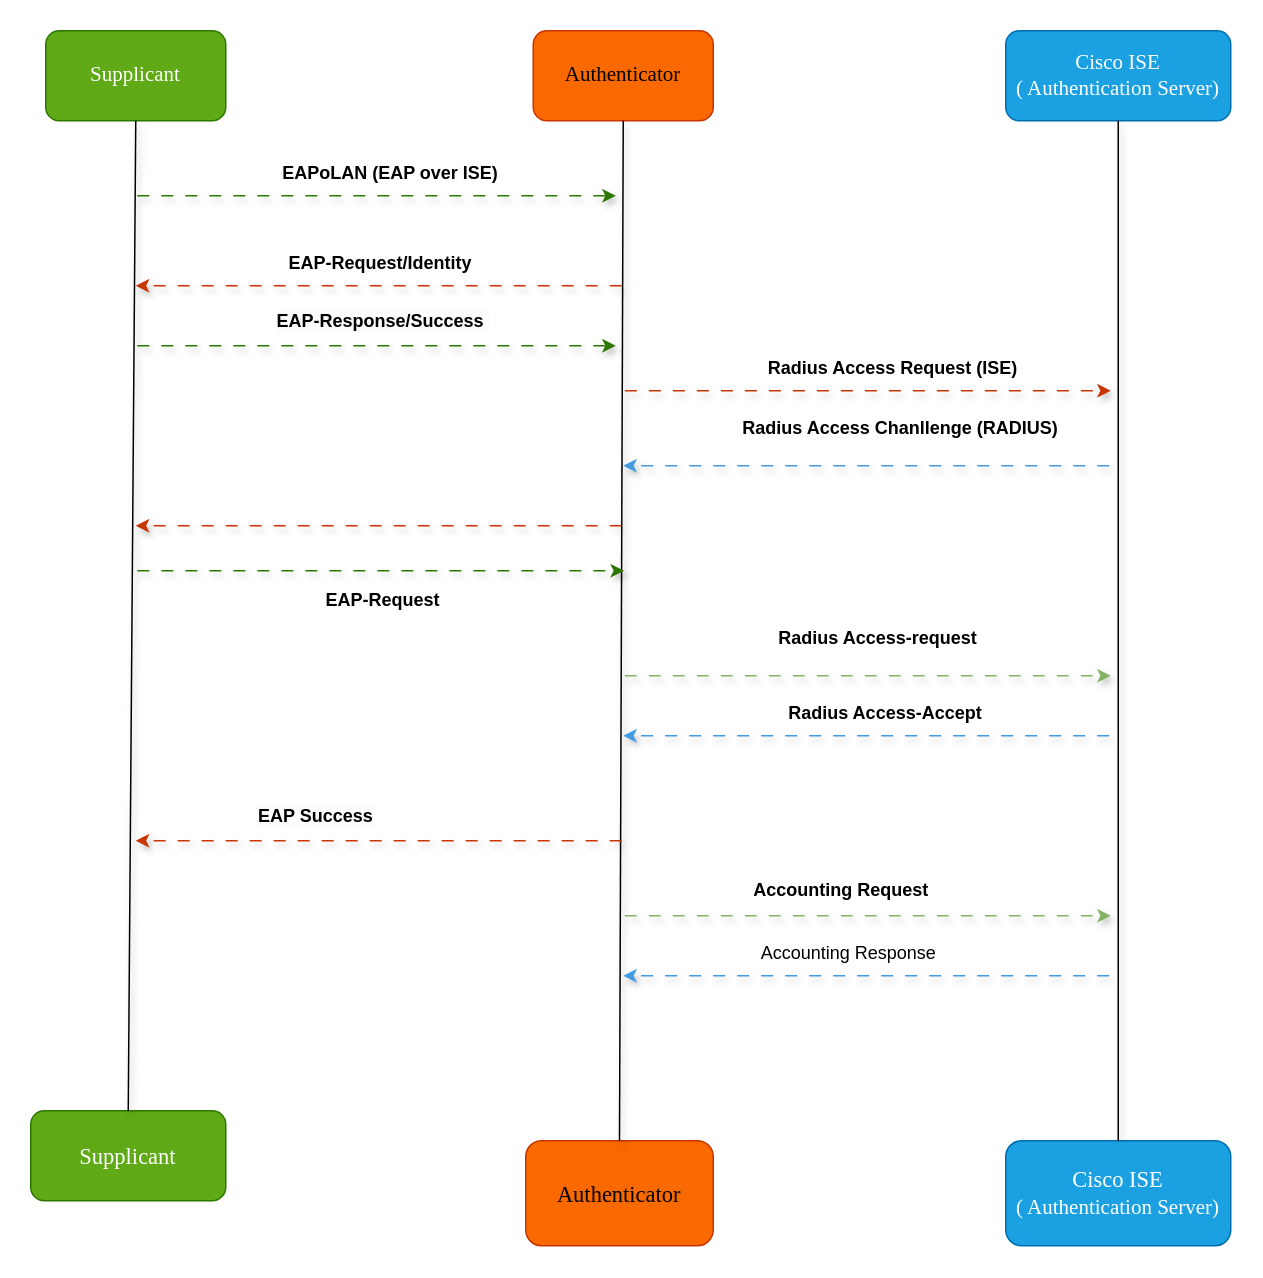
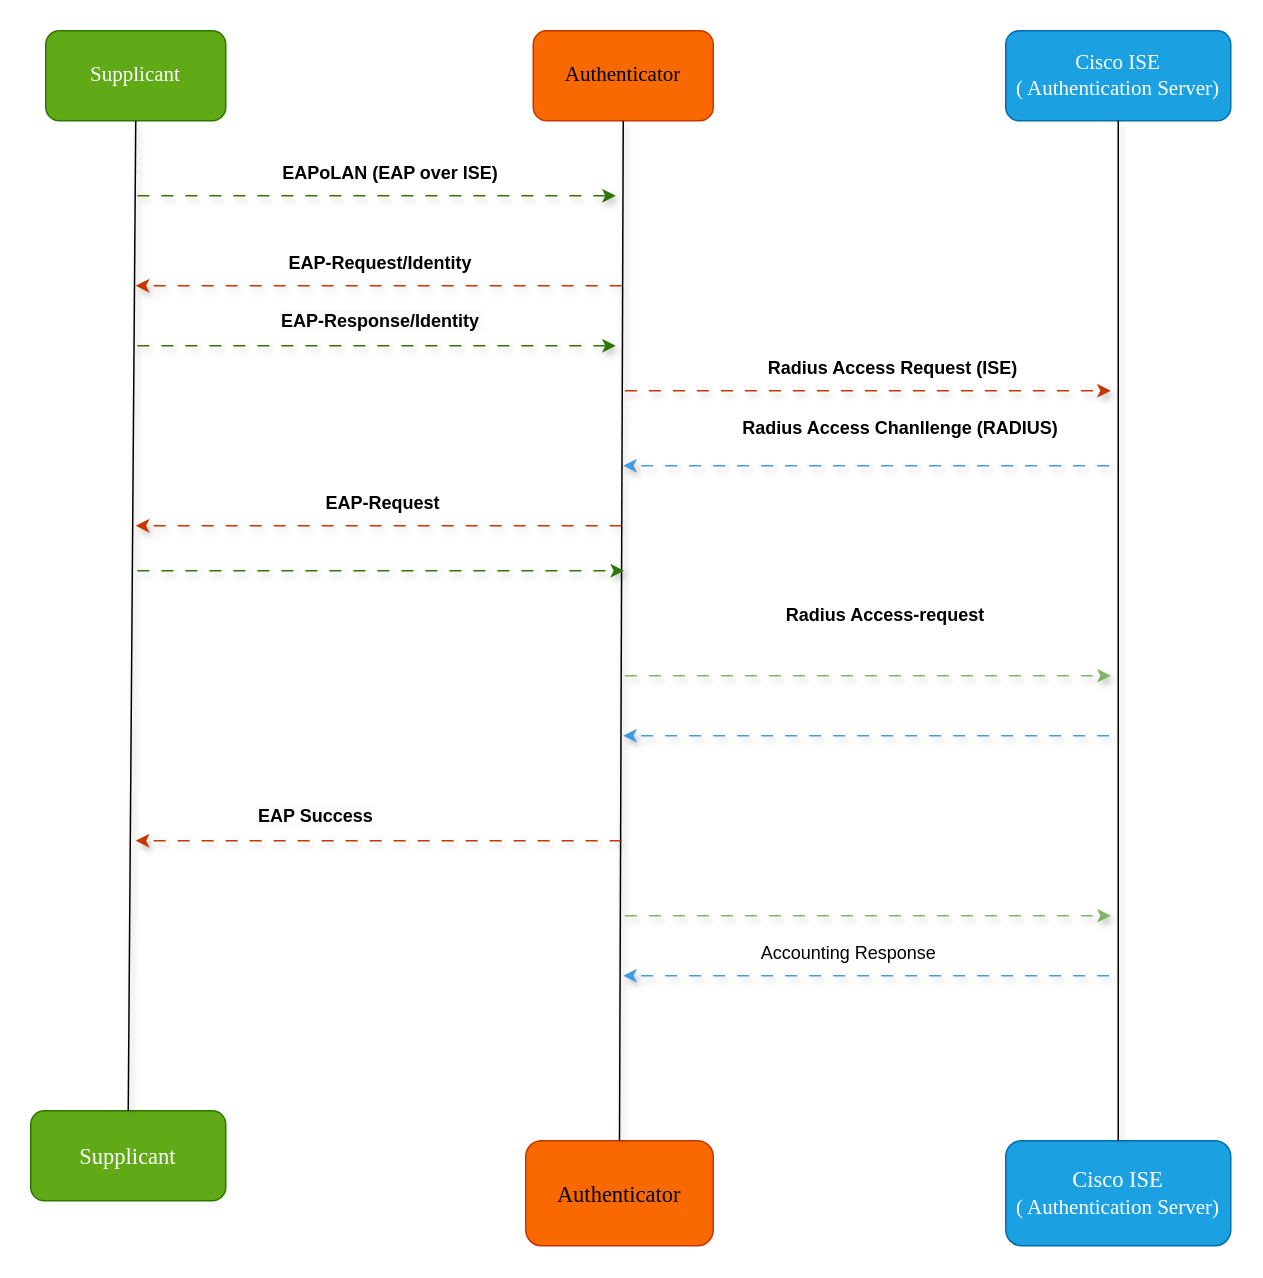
node "EAP-Response/Success": label "EAP-Response/Success" -> "EAP-Response/Identity"
node "EAP-Request": moved (383, 601) -> (383, 503)
node "Radius Access-request": moved (878, 638) -> (886, 616)
node "Radius Access-Accept": removed
node "Accounting Request": removed
